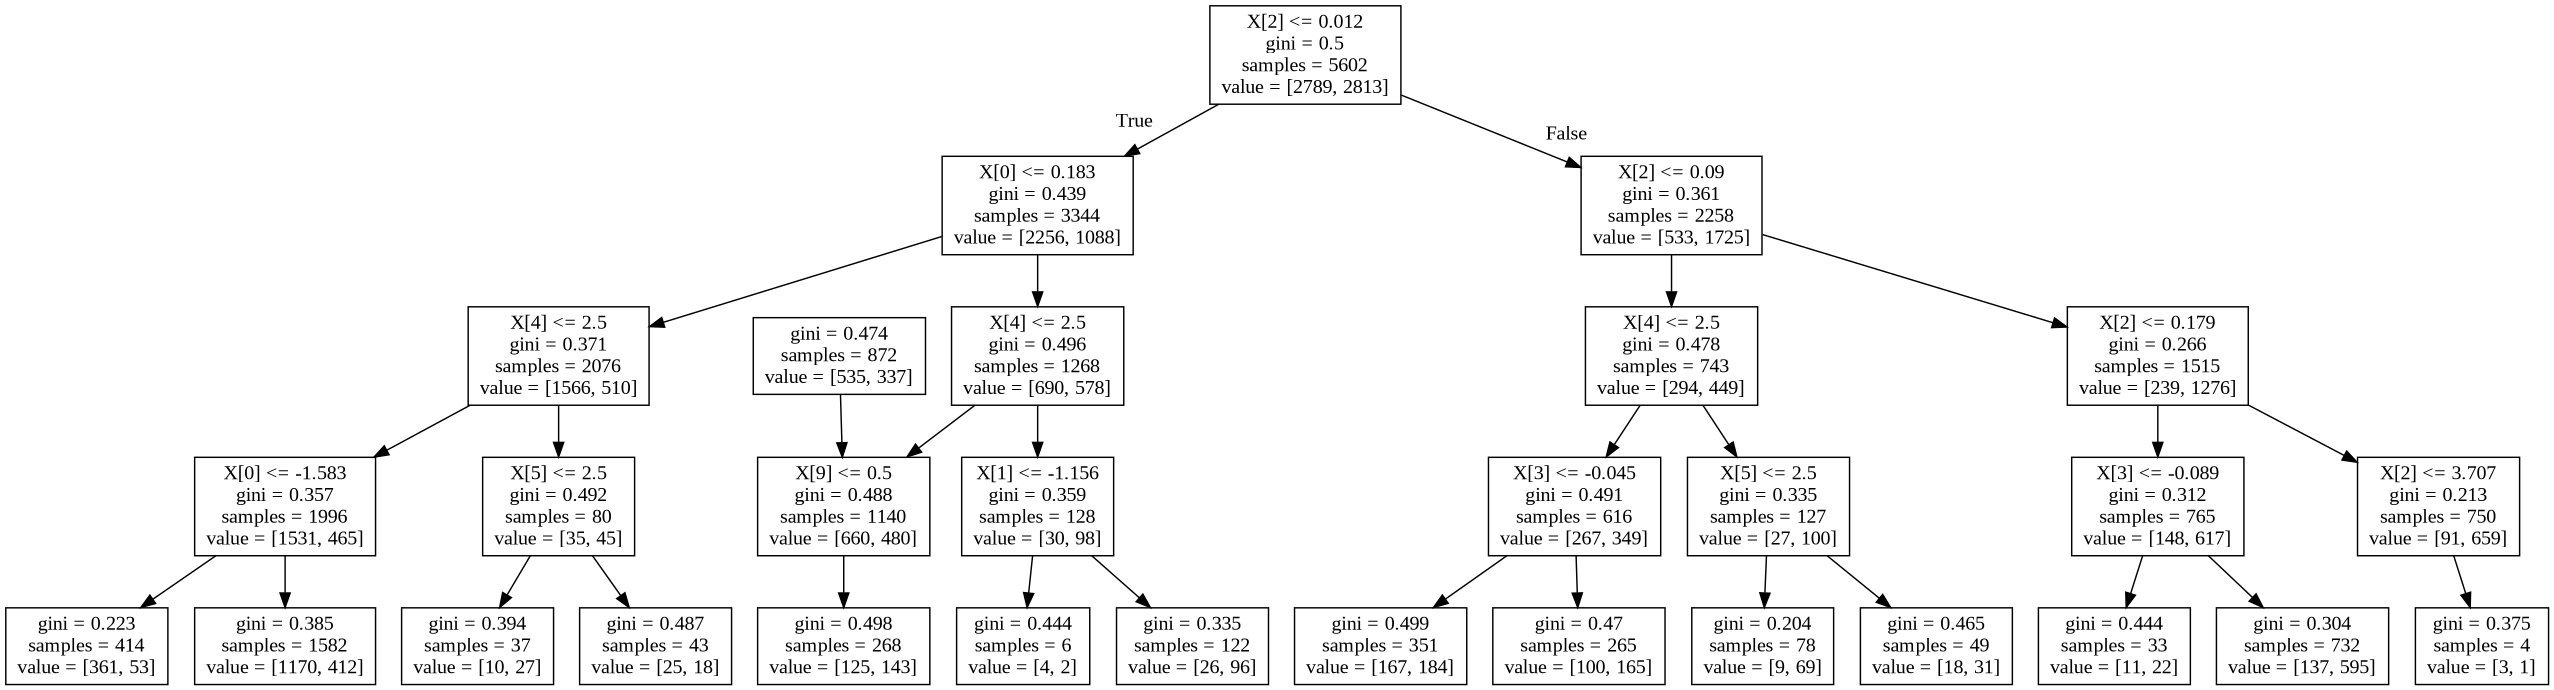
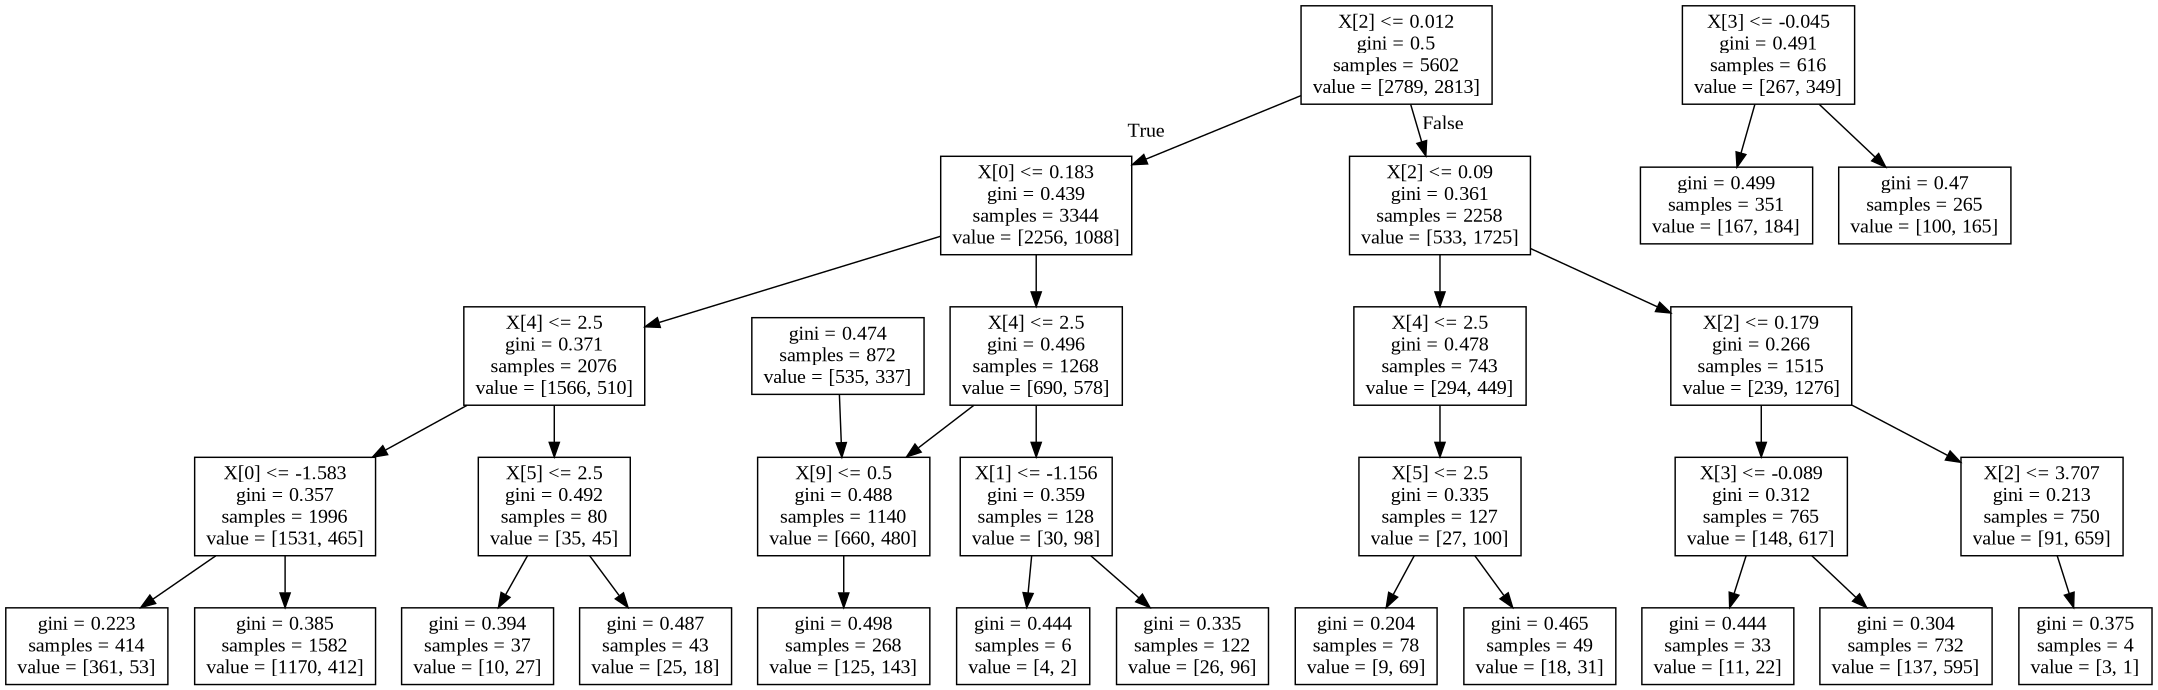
edge "X[4] <= 2.5 gini = 0.478 samples = 743 value = [294, 449]" -> "X[3] <= -0.045 gini = 0.491 samples = 616 value = [267, 349]": removed
